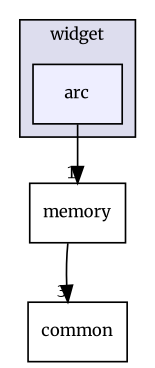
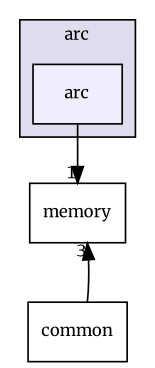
cluster "widget": label "widget" -> "arc"
edge "memory" -> "common": reversed
